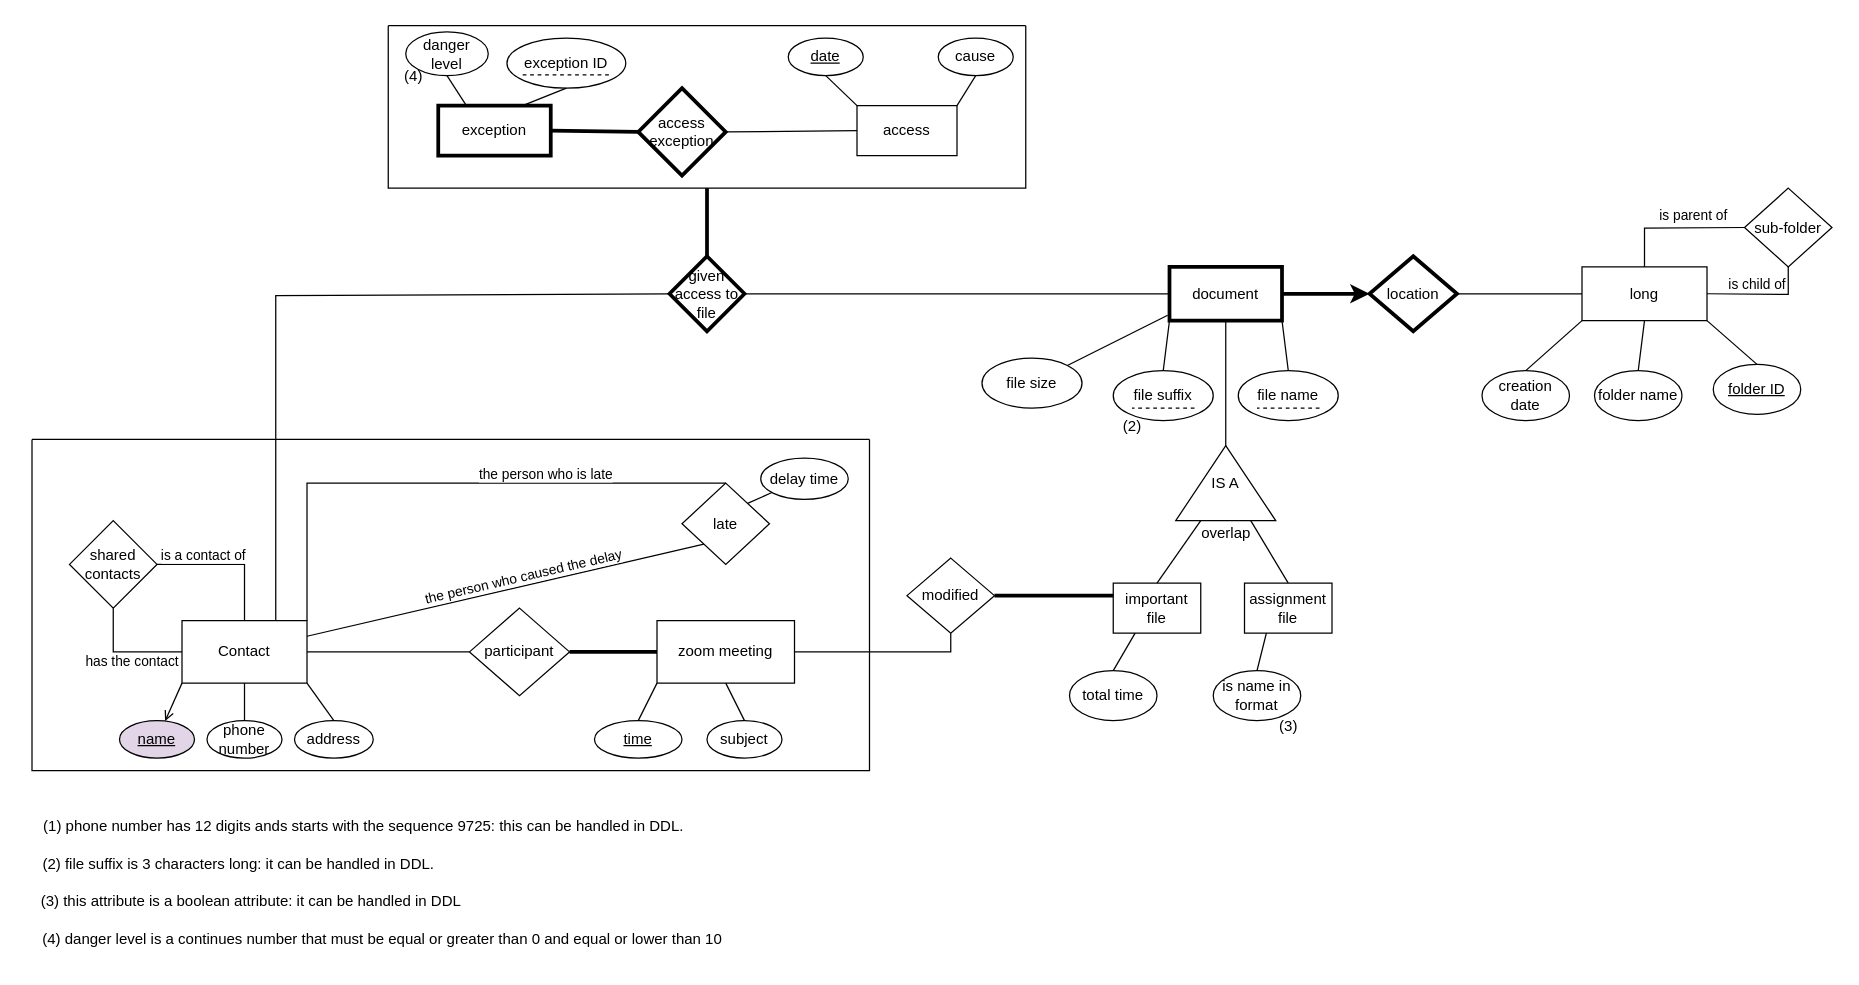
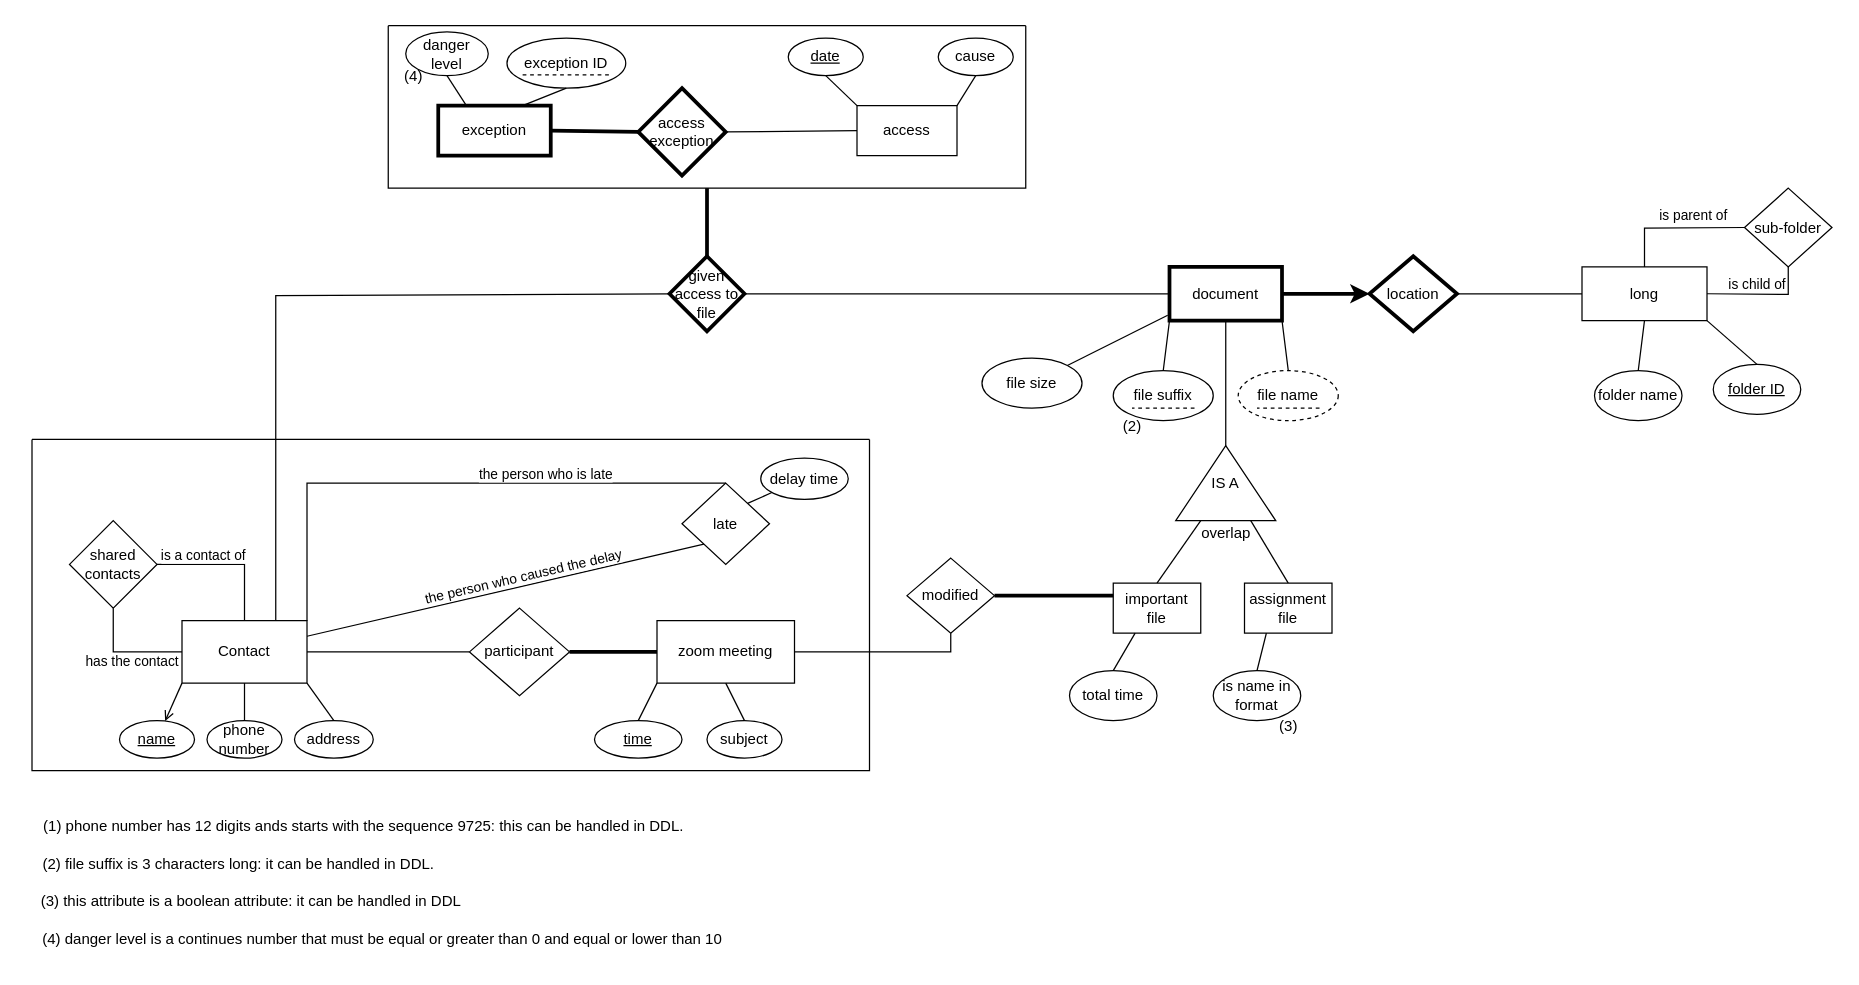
edge "long" -- "creation date": removed
node "file name": style solid -> dashed
node "creation date": removed
node "name": fillcolor #e1d5e7 -> #ffffff
